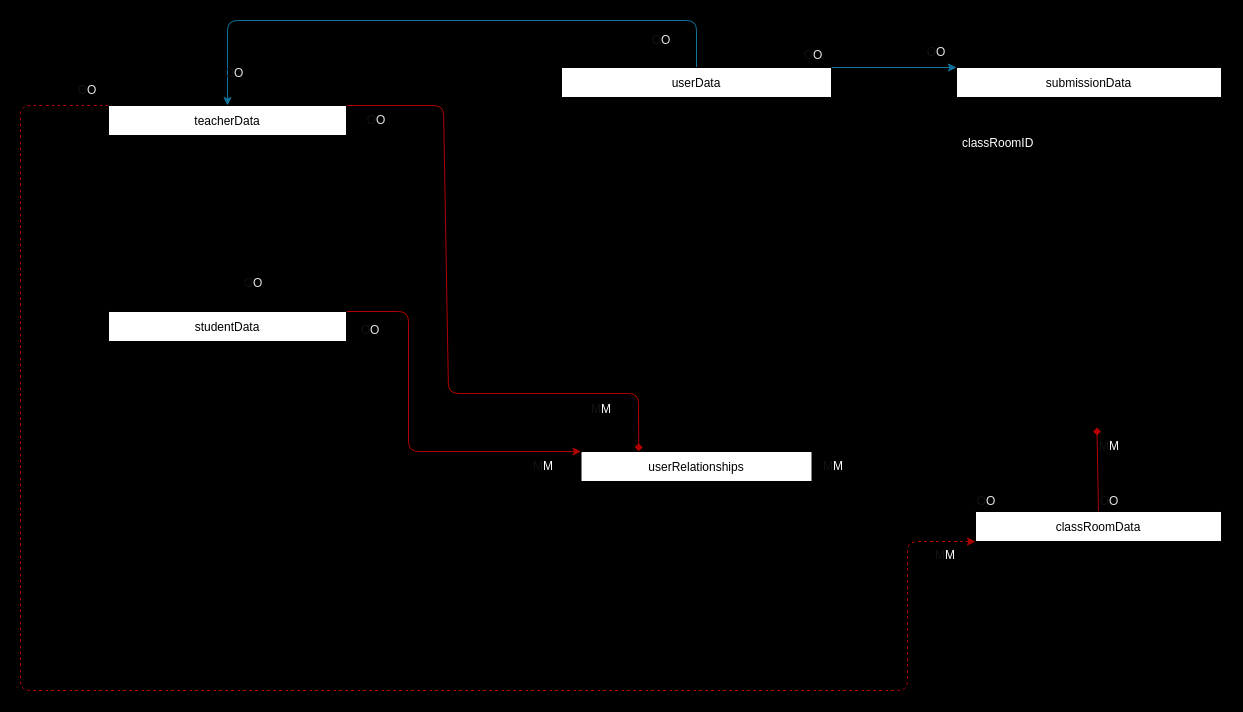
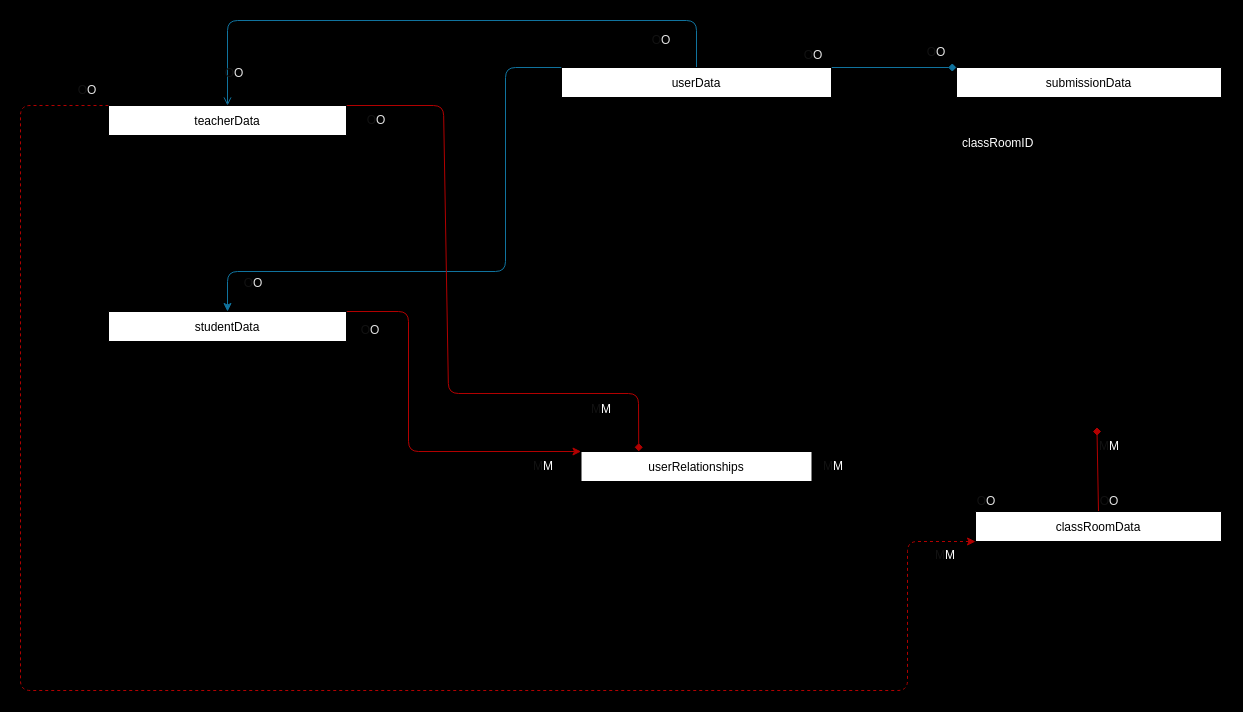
edge "userData" -> "submissionData": arrowhead classic -> diamond
edge "userData" -> "teacherData": arrowhead classic -> open
edge "userData" -> "studentData": added
